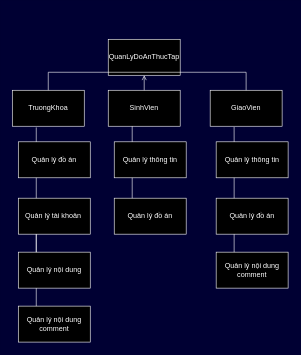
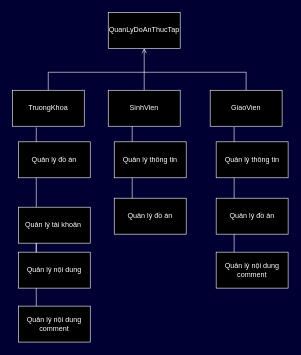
node "QuanLyDoAnThucTap": moved (144, 57) -> (144, 30)
node "Quản lý tài khoản": moved (54, 216) -> (54, 225)
